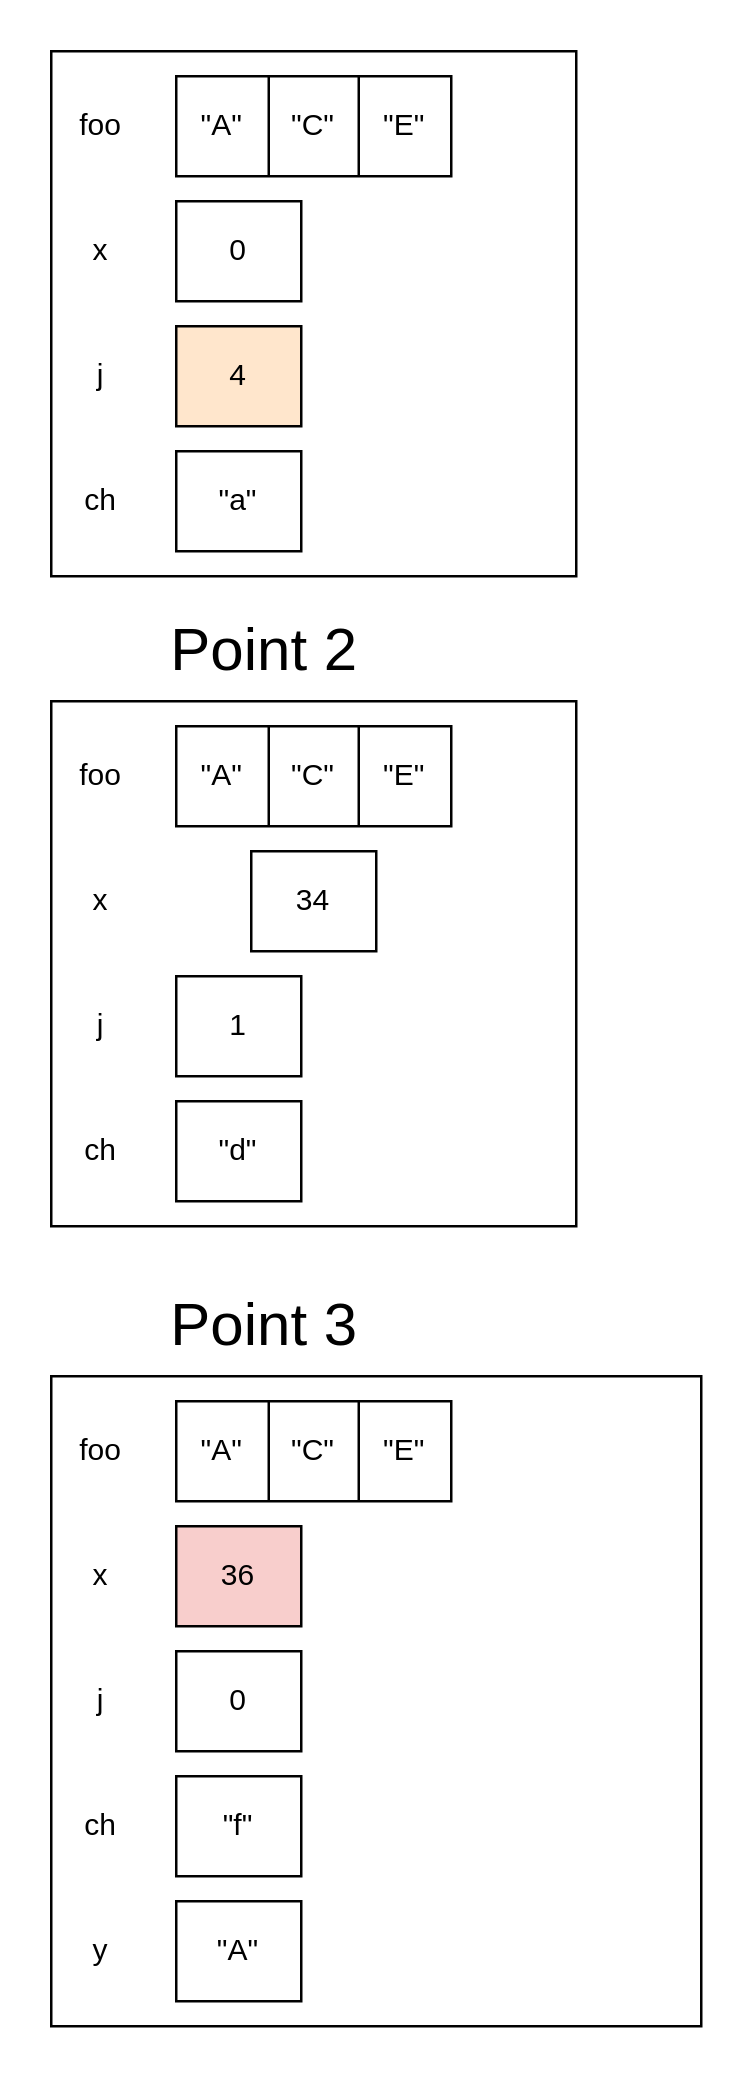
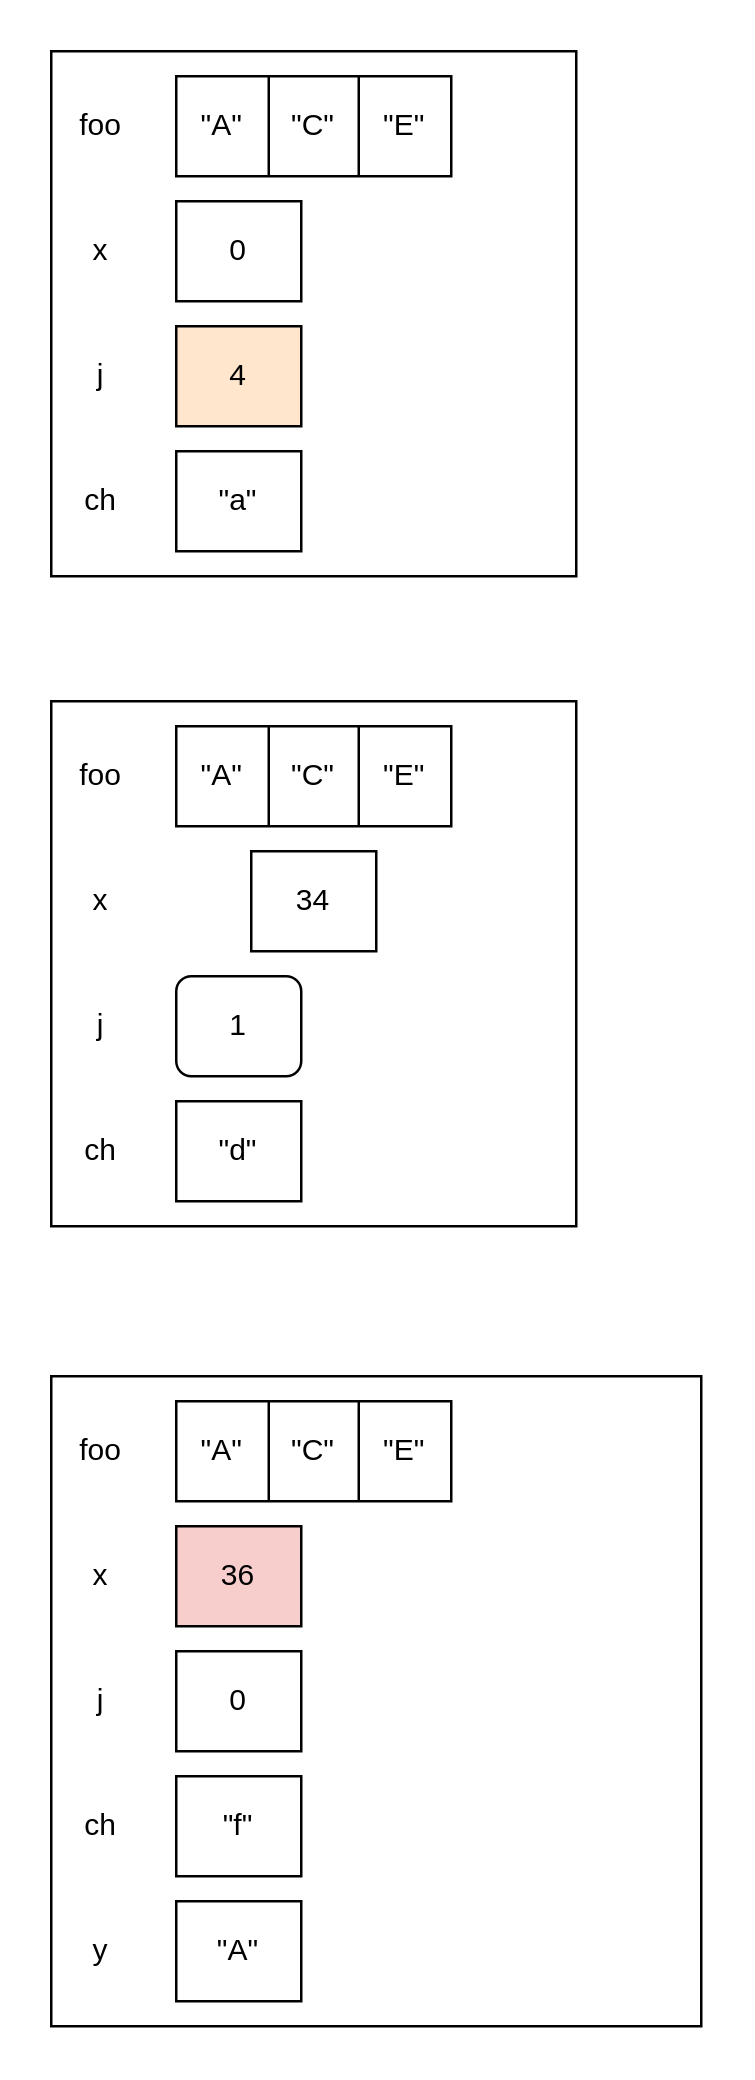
node "Point 2": removed
node "1": shape rectangle -> rounded rectangle
node "Point 3": removed
